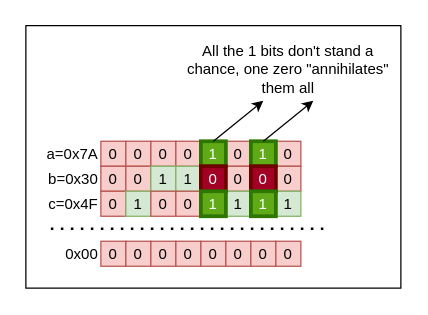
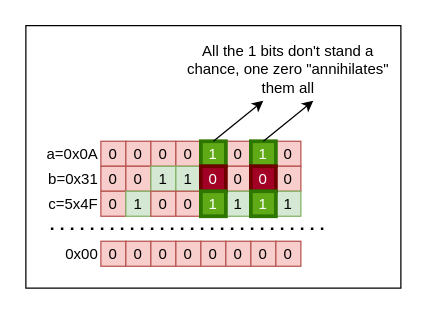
node "a=0x7A": label "a=0x7A" -> "a=0x0A"
node "b=0x30": label "b=0x30" -> "b=0x31"
node "c=0x4F": label "c=0x4F" -> "c=5x4F"
